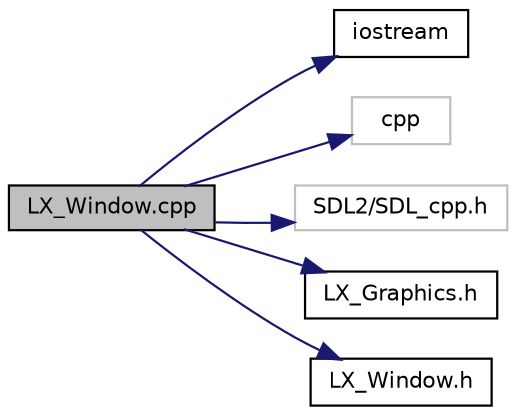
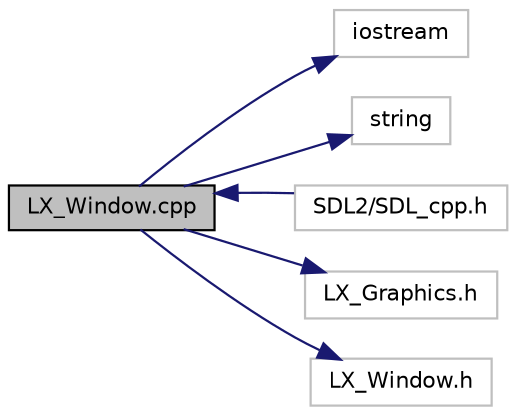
node "iostream": color black -> grey75
node "cpp": label "cpp" -> "string"
edge "LX_Window.cpp" -> "SDL2/SDL_cpp.h": reversed
node "LX_Graphics.h": color black -> grey75
node "LX_Window.h": color black -> grey75
